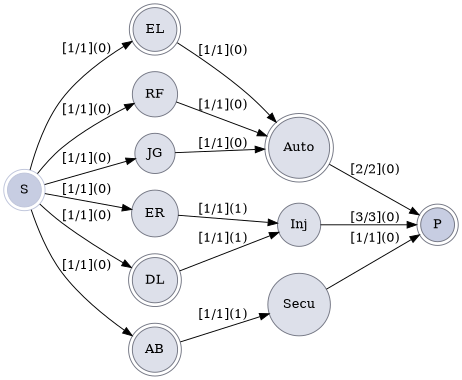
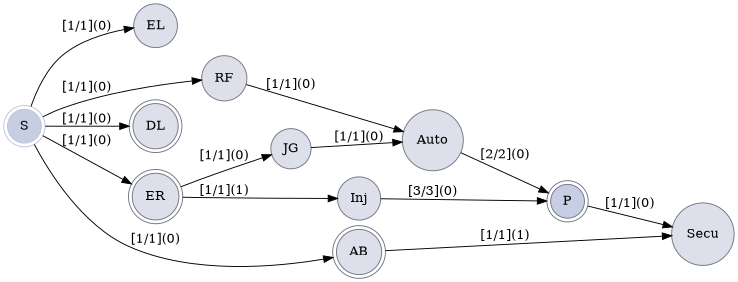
node "EL": shape doublecircle -> circle
edge "EL" -> "Auto": removed, label "[1/1](0)"
node "Auto": shape doublecircle -> circle
edge "S" -> "JG": now "ER" -> "JG"
node "ER": shape circle -> doublecircle
edge "DL" -> "Inj": removed, label "[1/1](1)"
edge "Secu" -> "P": reversed
